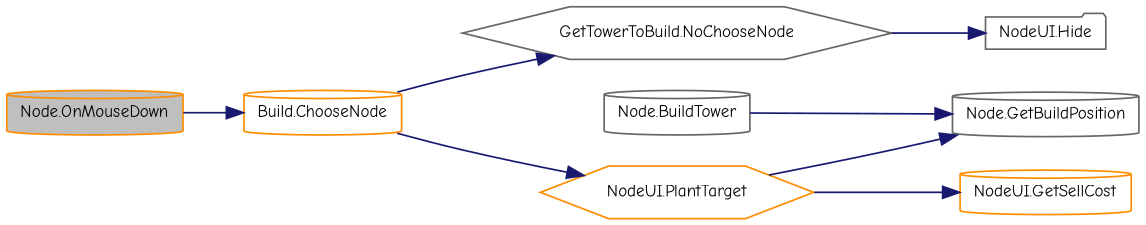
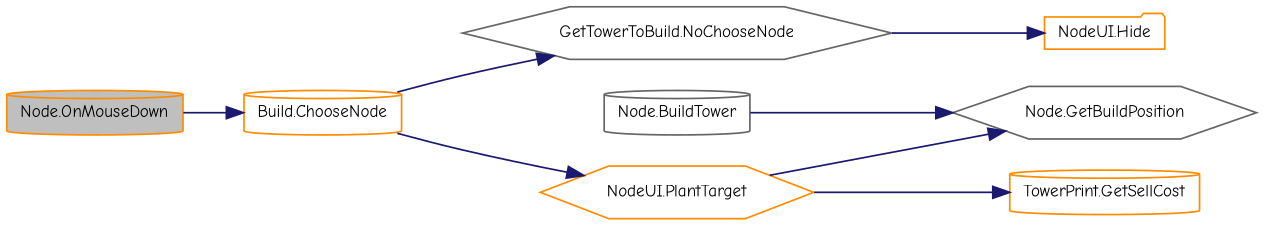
node "NodeUI.Hide": color gray40 -> darkorange
node "Node.GetBuildPosition": shape cylinder -> hexagon
node "NodeUI.GetSellCost": label "NodeUI.GetSellCost" -> "TowerPrint.GetSellCost"
